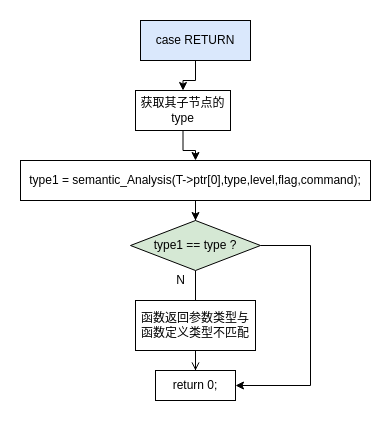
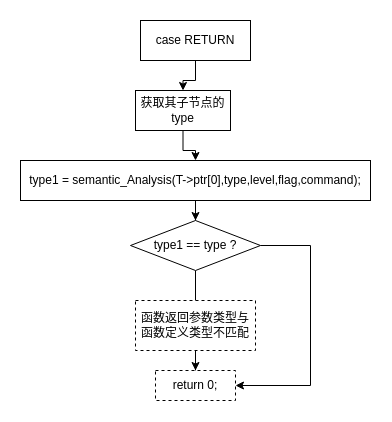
node "case RETURN": fillcolor #dae8fc -> #ffffff
node "type1 == type ?": fillcolor #d5e8d4 -> #ffffff
node "N": removed
node "函数返回参数类型与函数定义类型不匹配": style solid -> dashed
edge "函数返回参数类型与函数定义类型不匹配" -> "return 0;": arrowhead open -> classic
node "return 0;": style solid -> dashed
